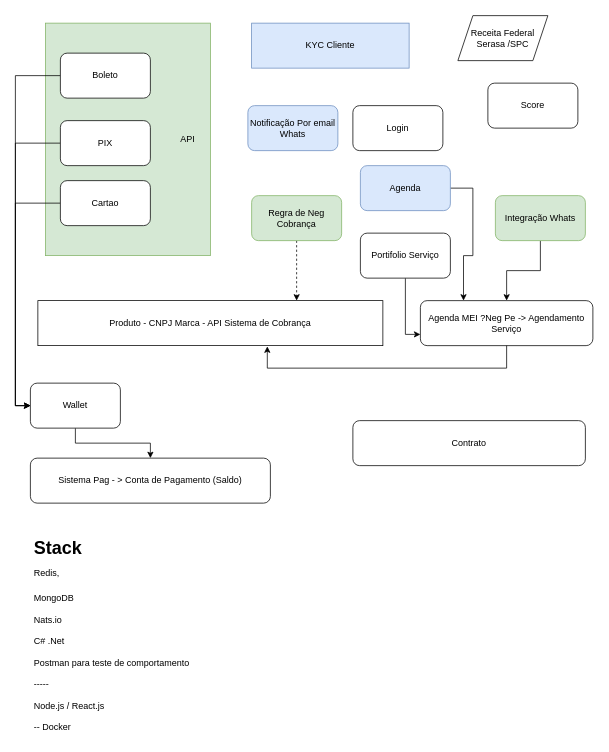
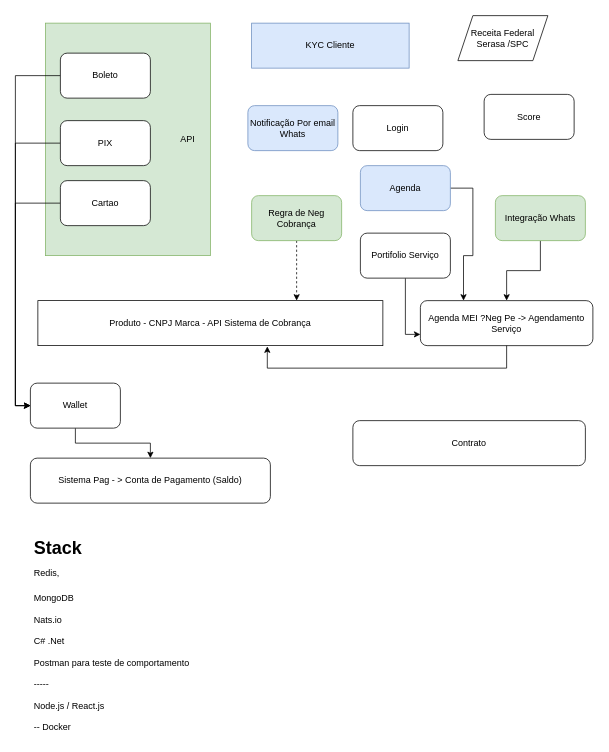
node "Score": moved (533, 105) -> (529, 117)
